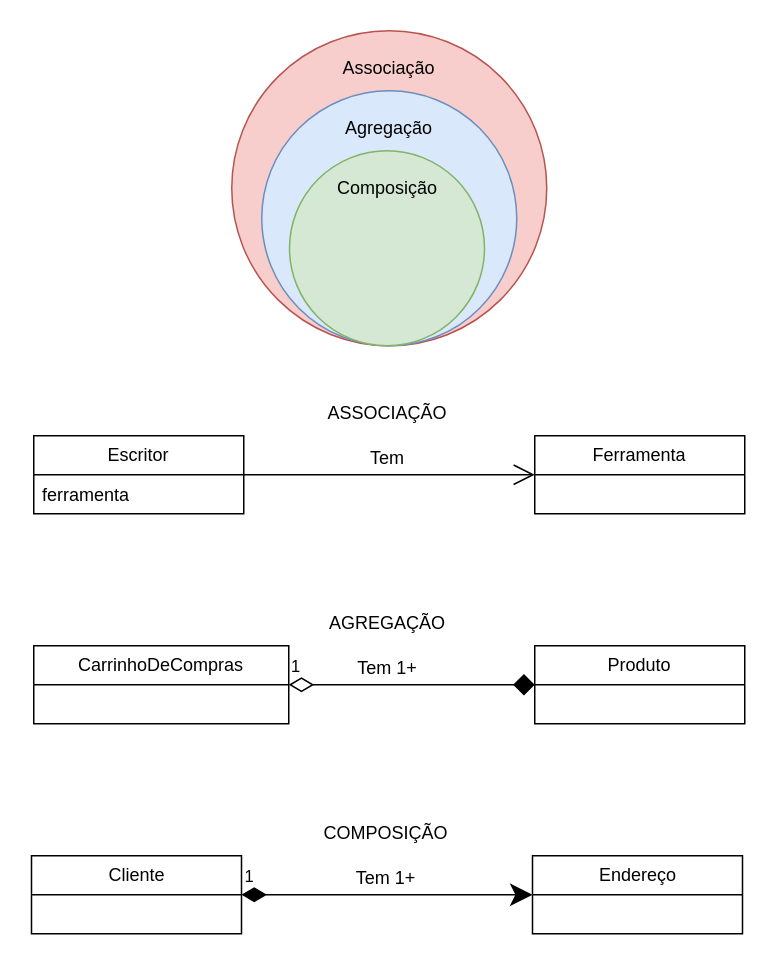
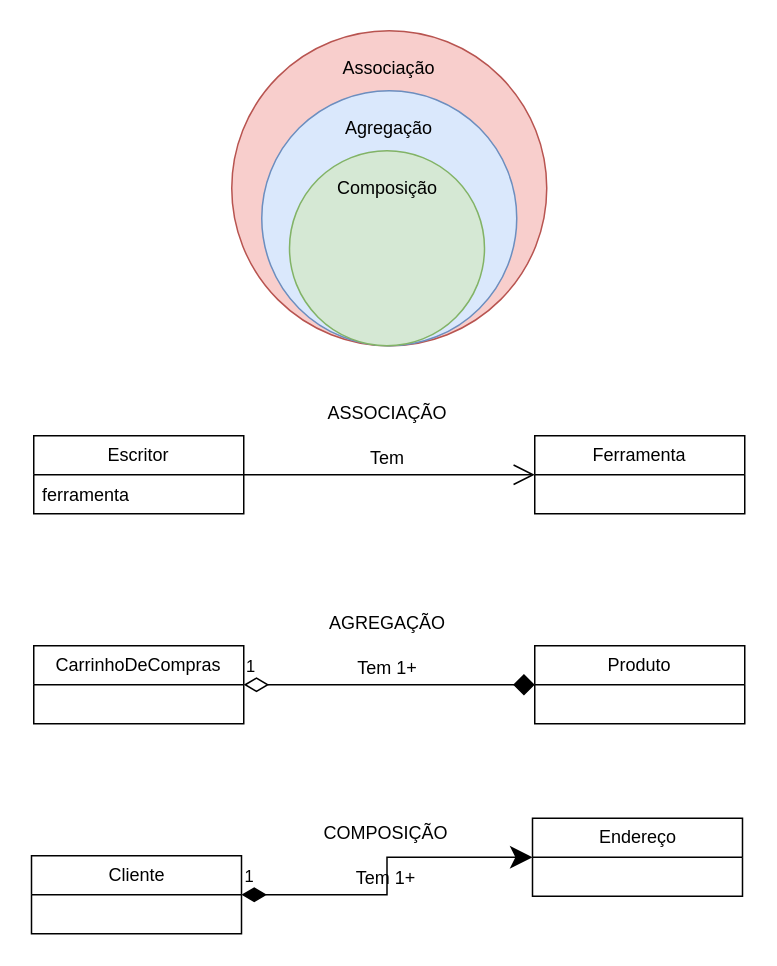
node "CarrinhoDeCompras": size 255x78 -> 210x78
node "Endereço": moved (638, 895) -> (638, 857)
